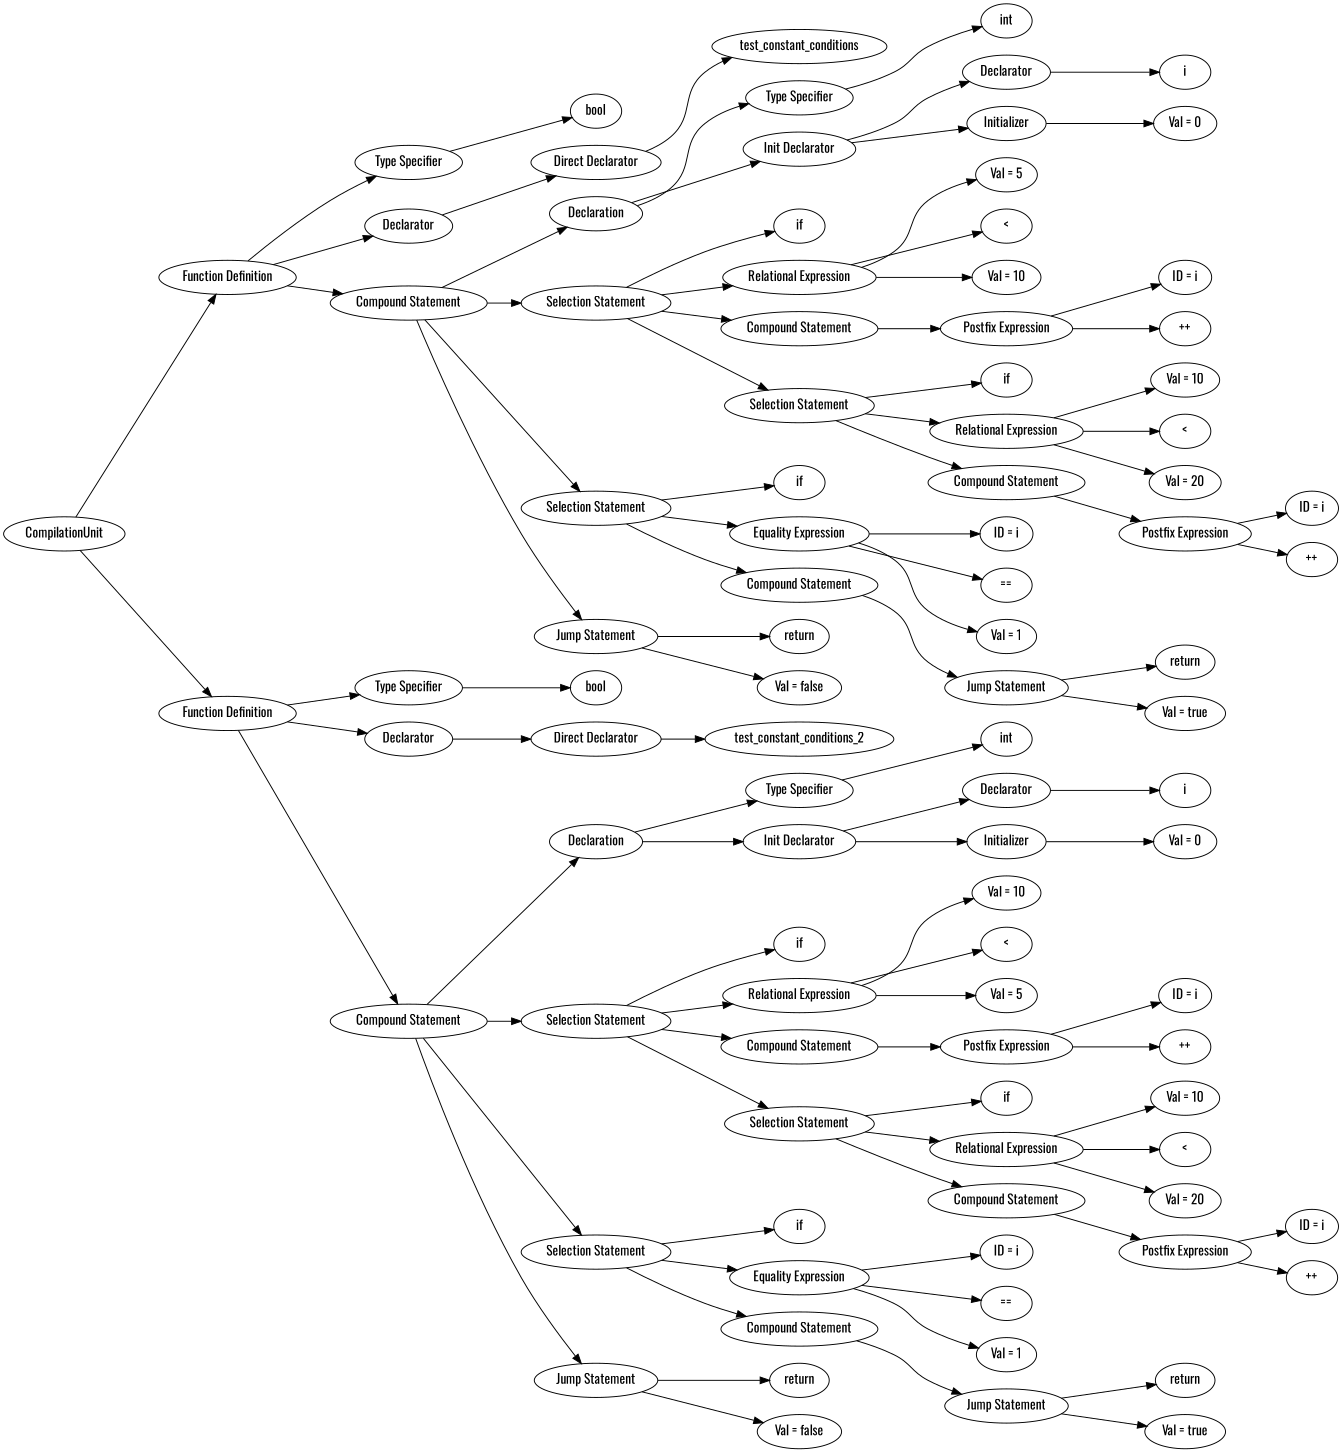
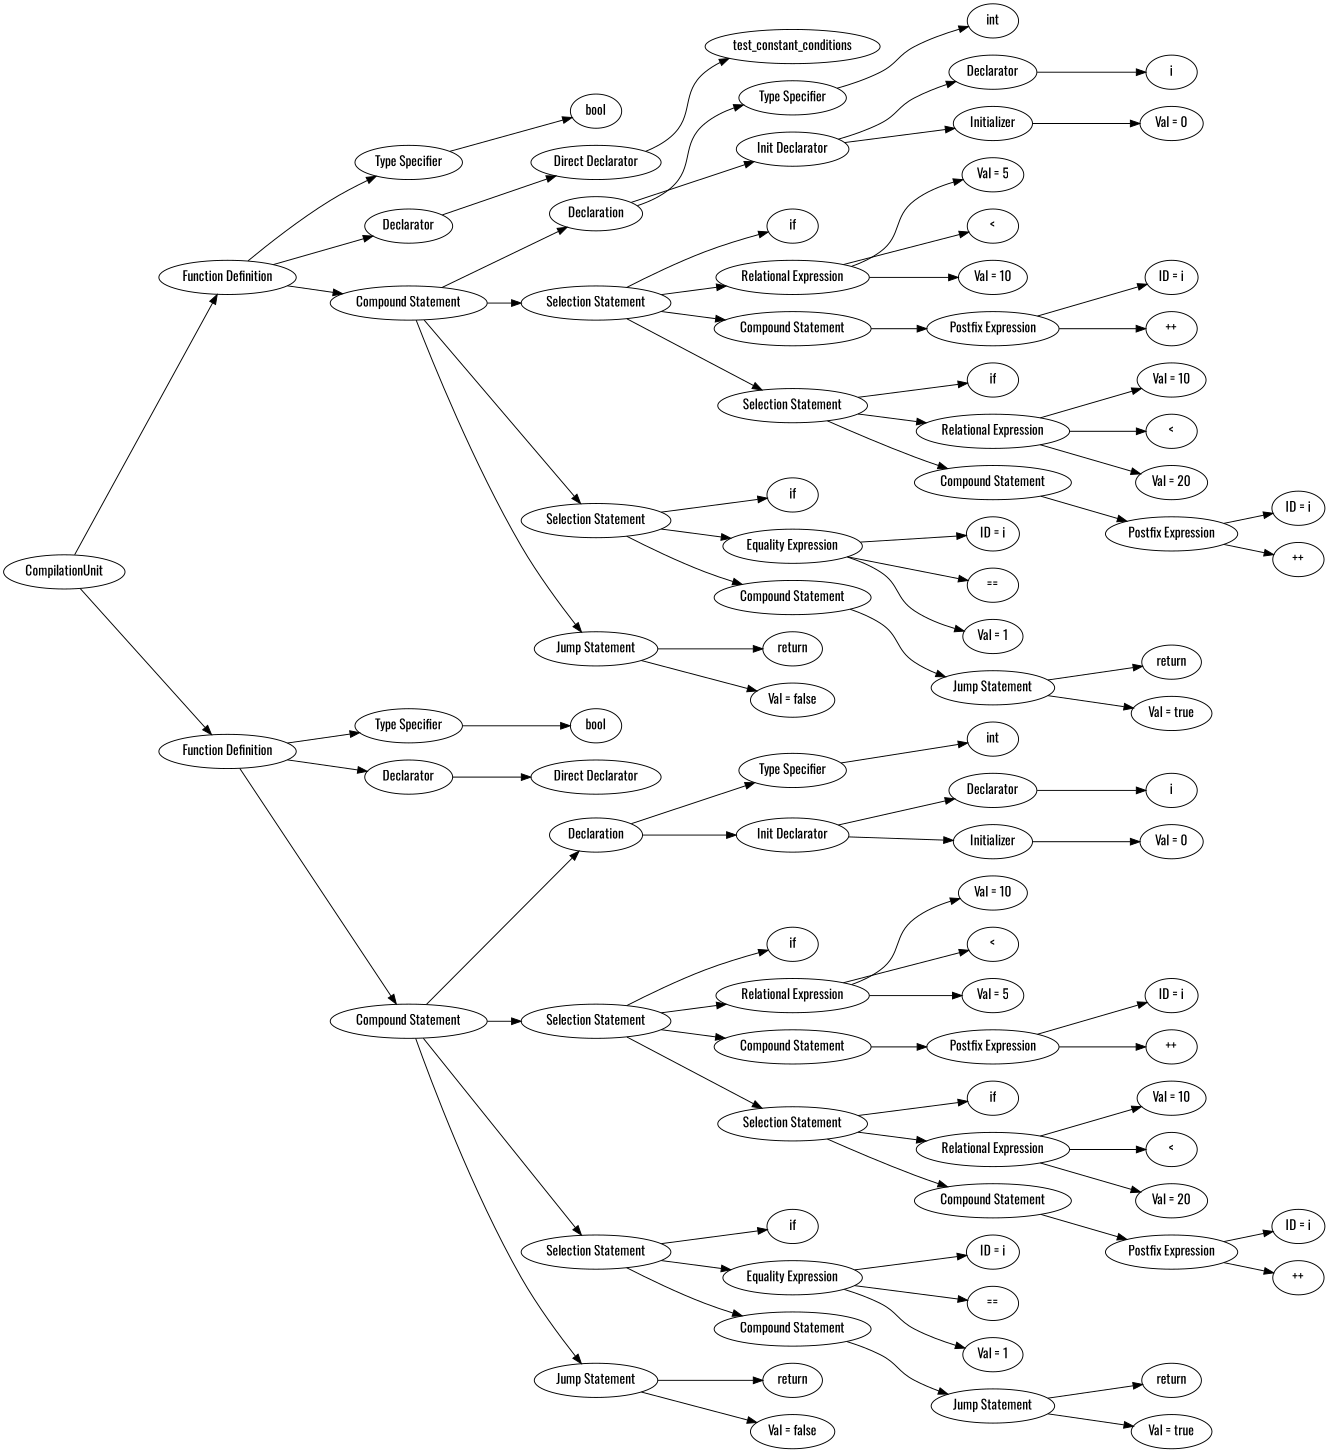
node "test_constant_conditions_2": removed
